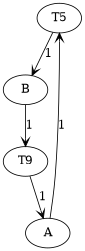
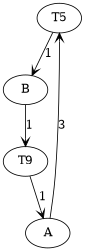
edge "A" -> "T5": label "1" -> "3"
